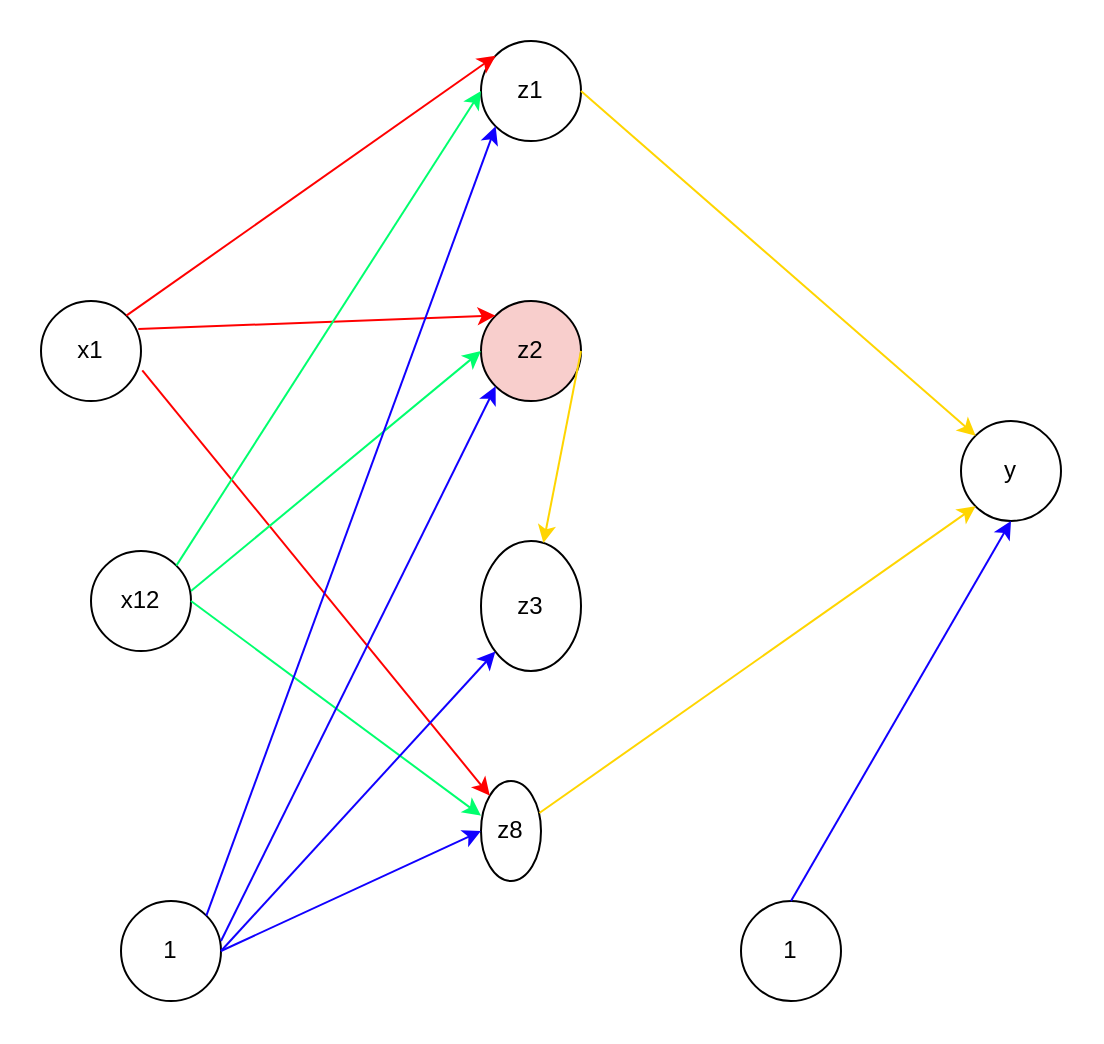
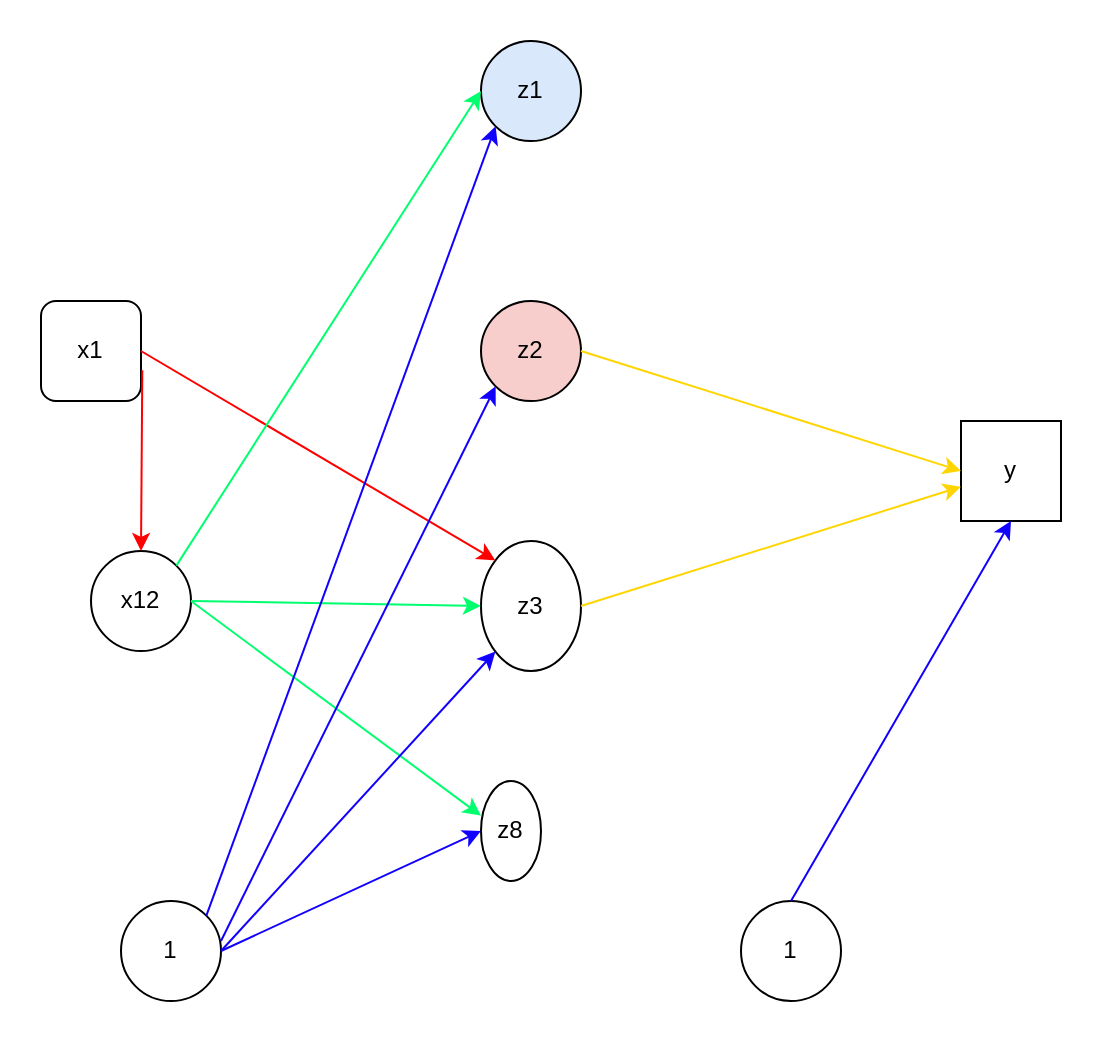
node "z1": fillcolor #ffffff -> #dae8fc
edge "x1" -> "z1": removed
edge "z1" -> "y": removed
edge "x1" -> "z2": removed
node "x1": shape ellipse -> rounded rectangle
edge "x12" -> "z2": removed
edge "z2" -> "z3": now "z2" -> "y"
node "y": shape ellipse -> rectangle
edge "x1" -> "z3": added
edge "z3" -> "y": added
edge "x12" -> "z3": added
edge "z8" -> "y": removed
edge "x1" -> "z8": now "x1" -> "x12"
